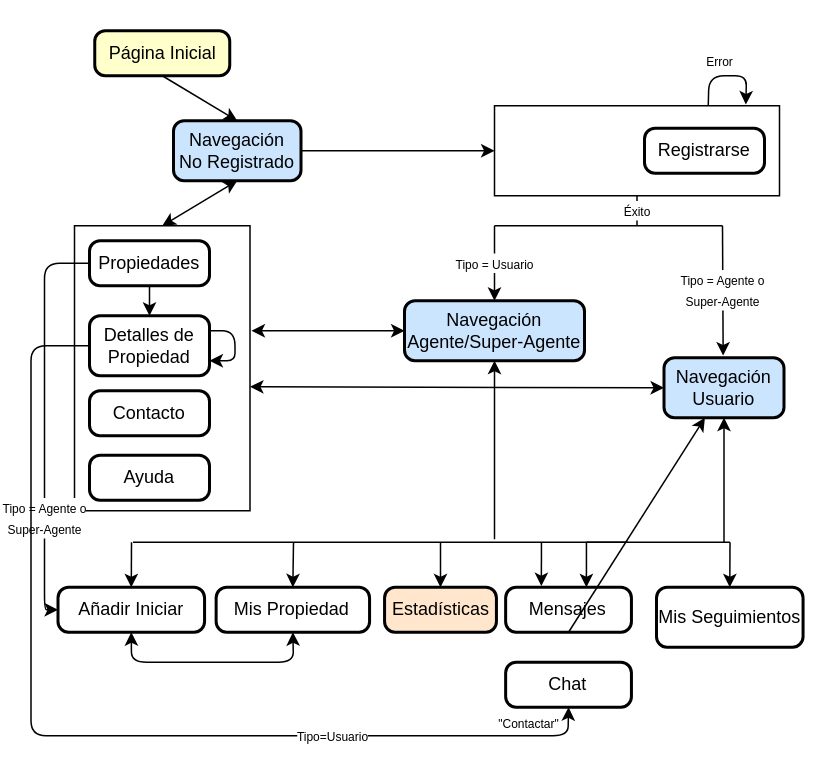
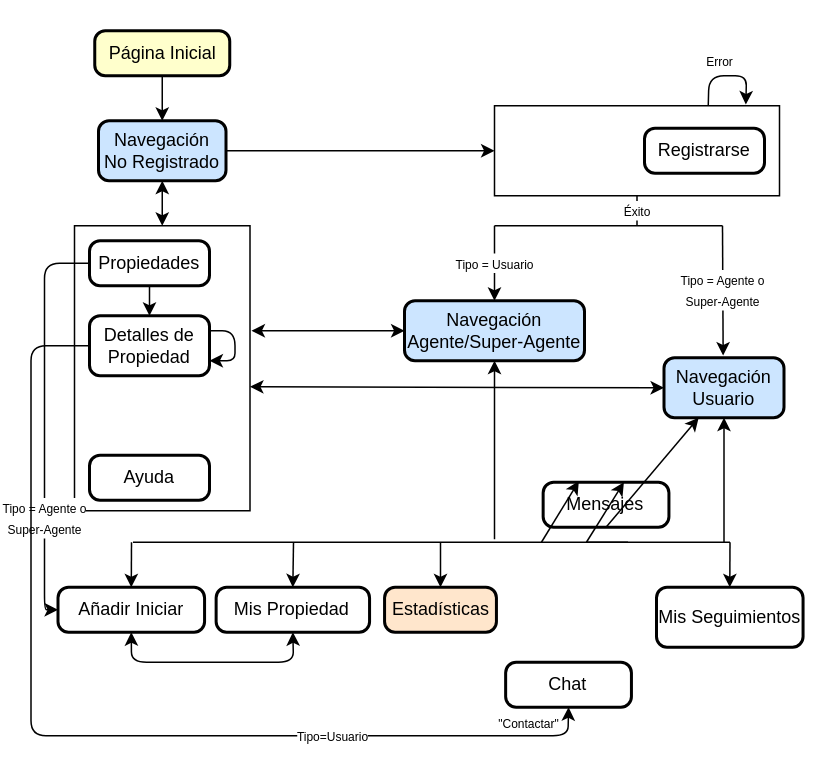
node "Navegación No Registrado": moved (237, 151) -> (162, 151)
node "Contacto": removed
node "Mensajes": moved (568, 610) -> (606, 505)
